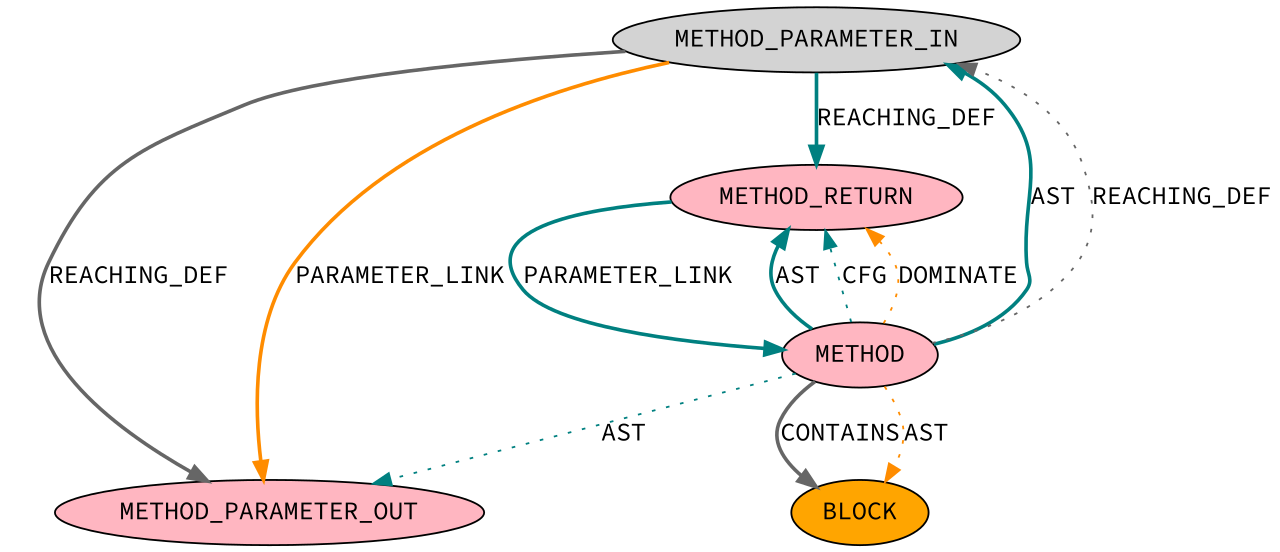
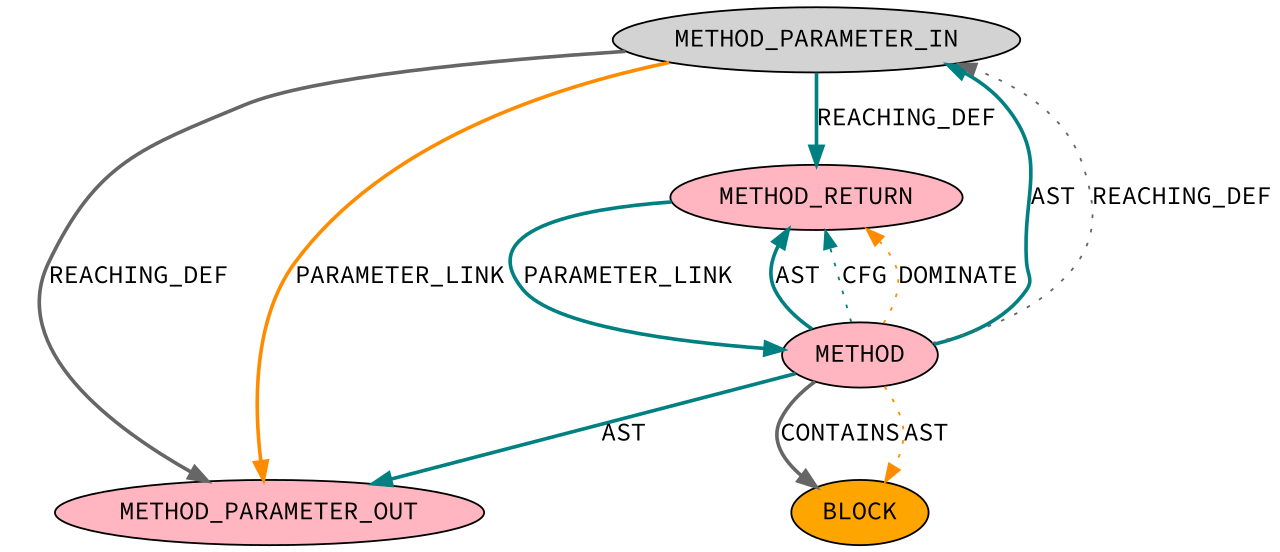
edge "METHOD" -> "METHOD_PARAMETER_OUT": style dotted -> bold
